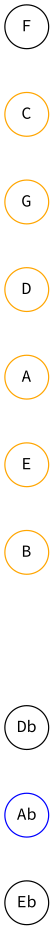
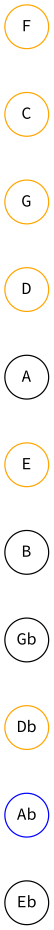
node "F": color black -> orange
node "A": color orange -> black
node "B": color orange -> black
node "Gb": added
node "Db": color black -> orange
